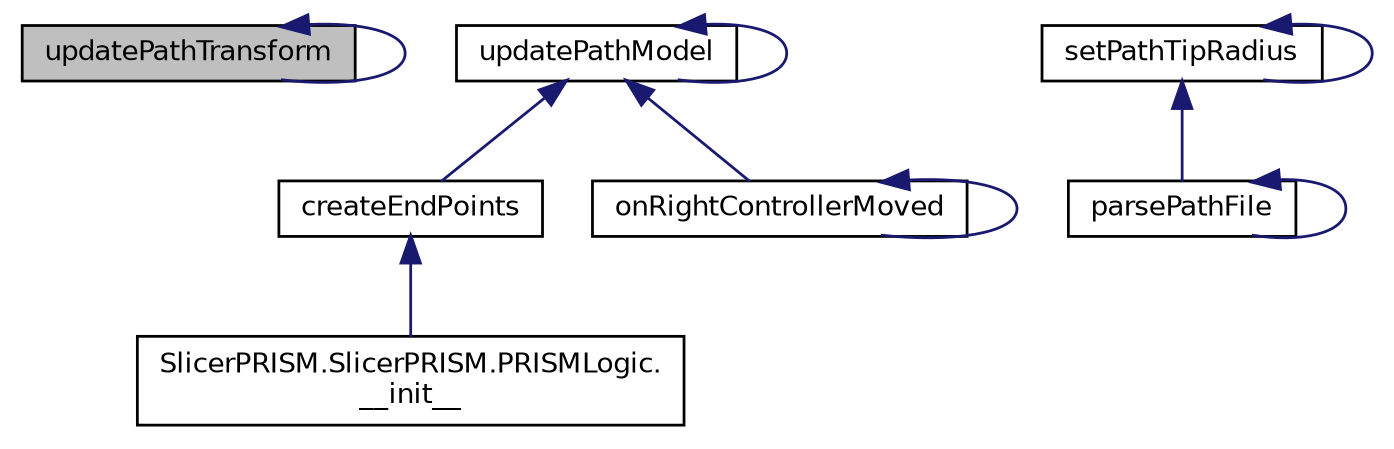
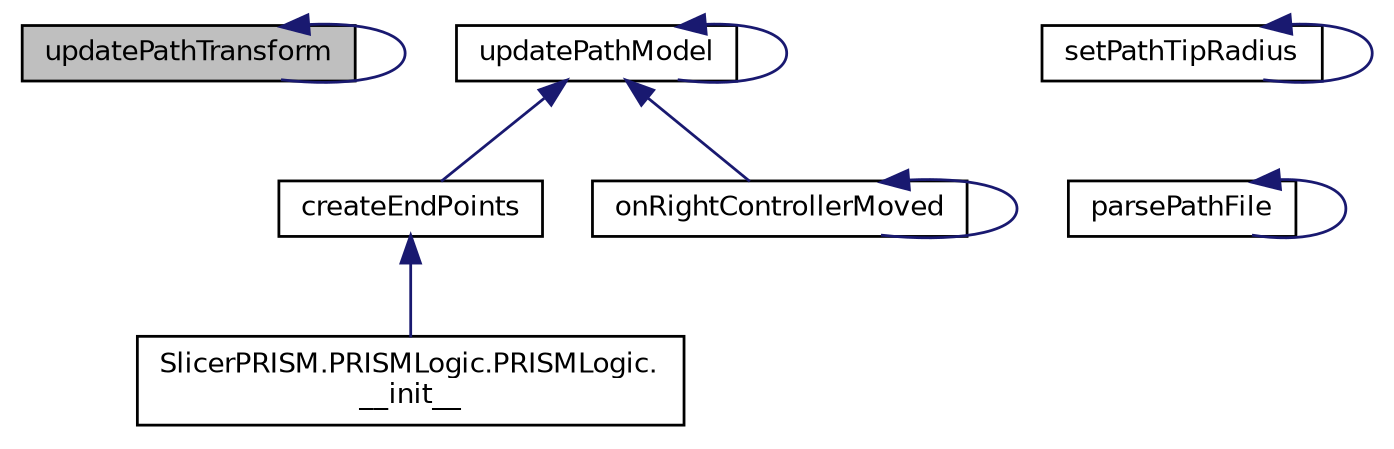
edge "parsePathFile" -> "setPathTipRadius": removed
node "SlicerPRISM.SlicerPRISM.PRISMLogic. __init__": label "SlicerPRISM.SlicerPRISM.PRISMLogic. __init__" -> "SlicerPRISM.PRISMLogic.PRISMLogic. __init__"
